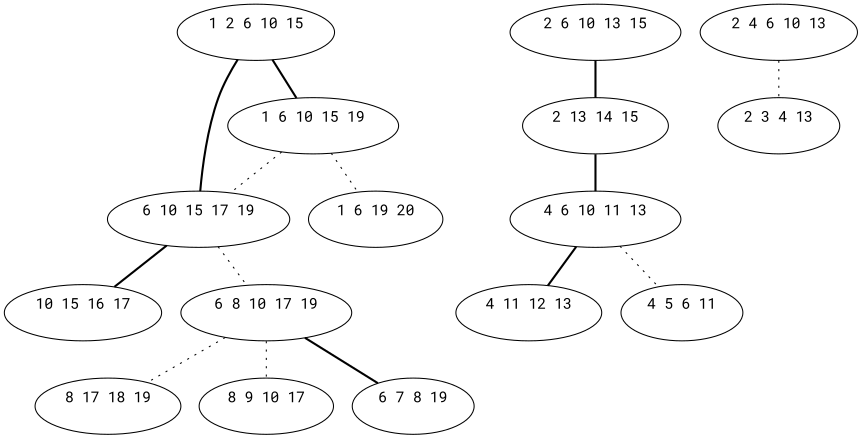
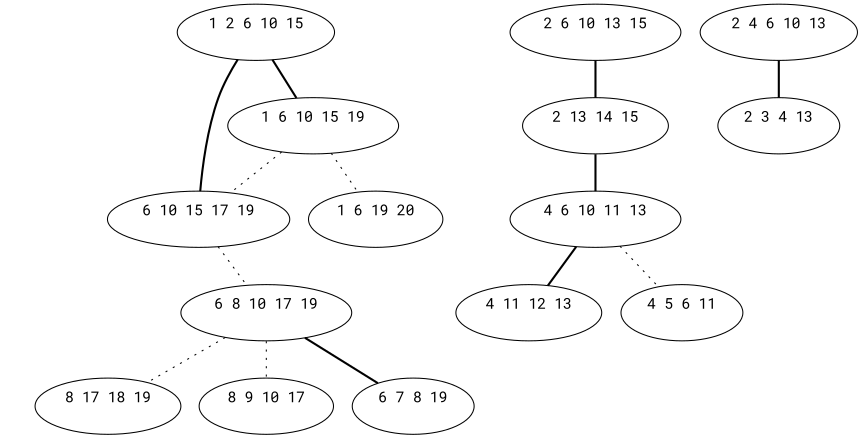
edge "2 4 6 10 13" -- "2 3 4 13": style dotted -> bold
node "10 15 16 17": removed
